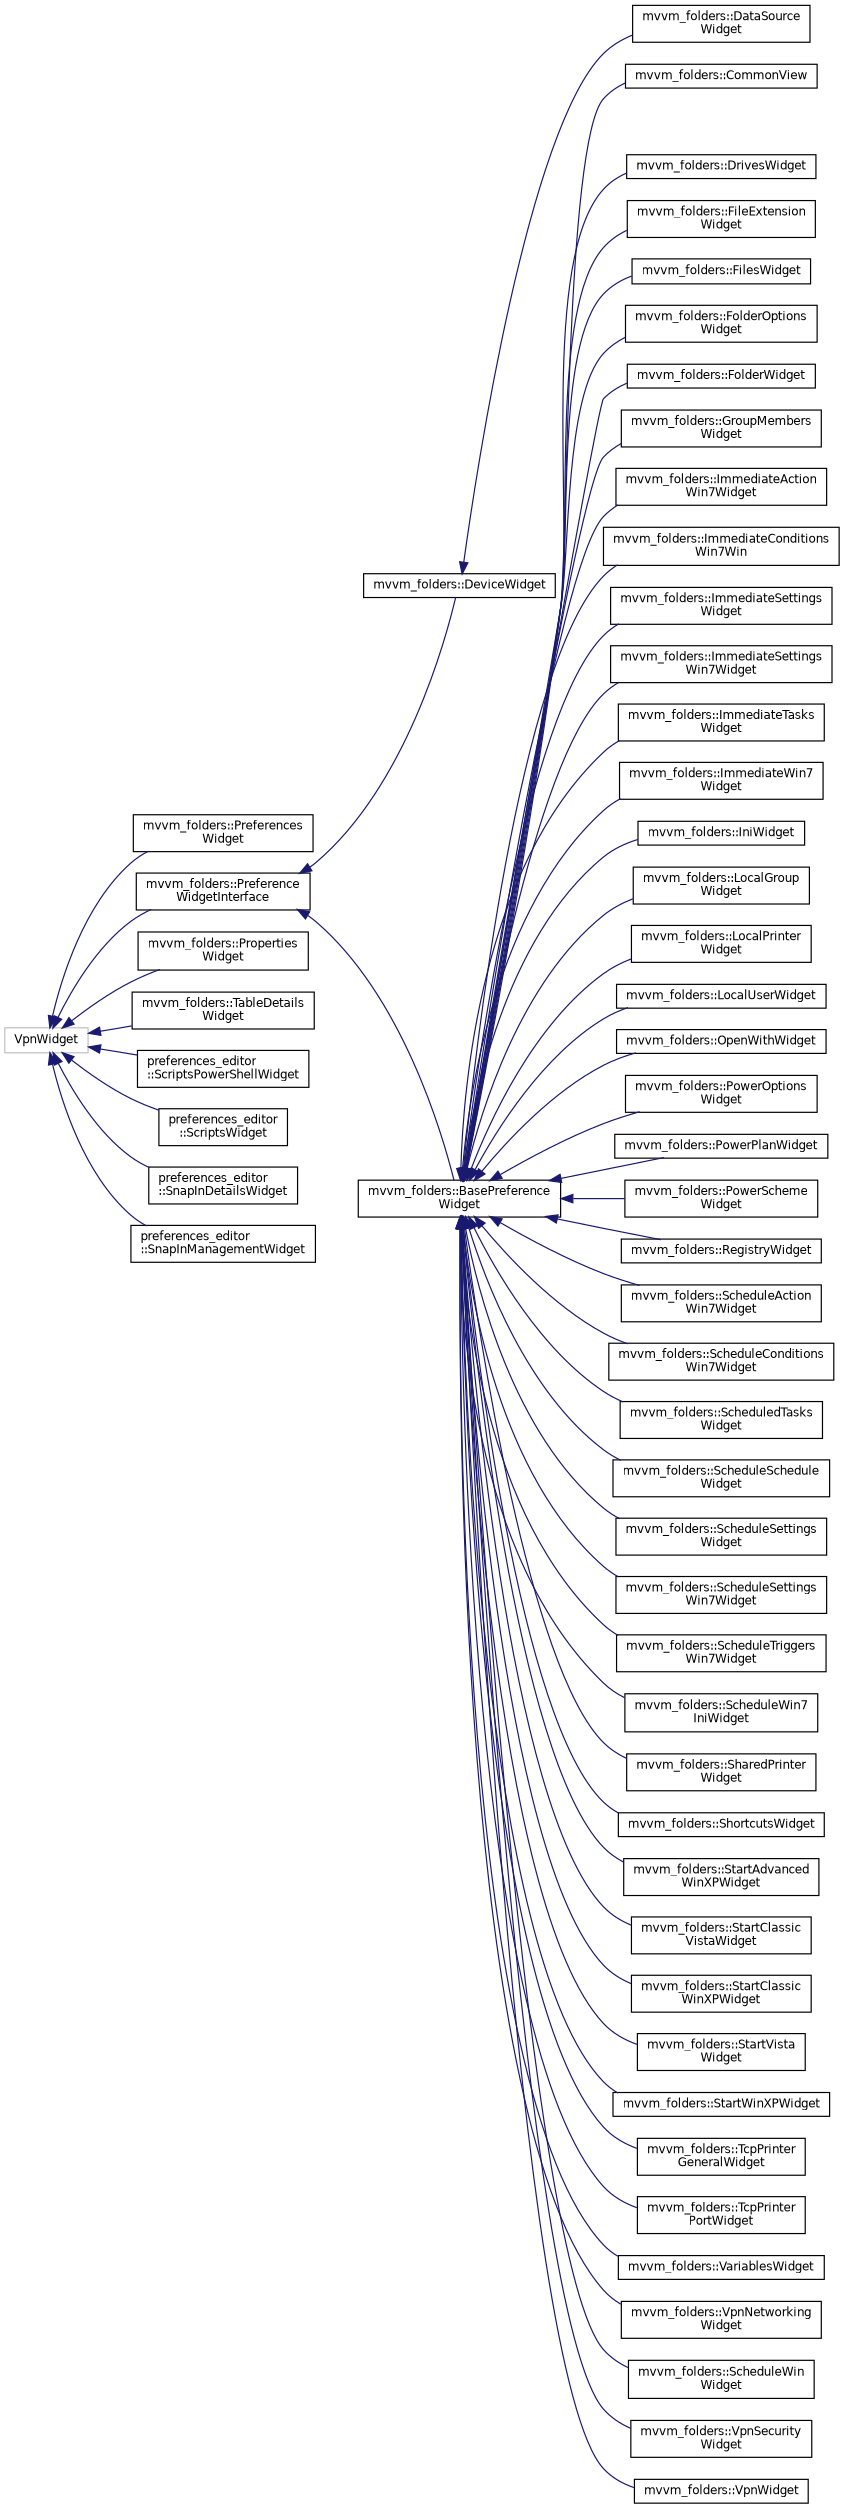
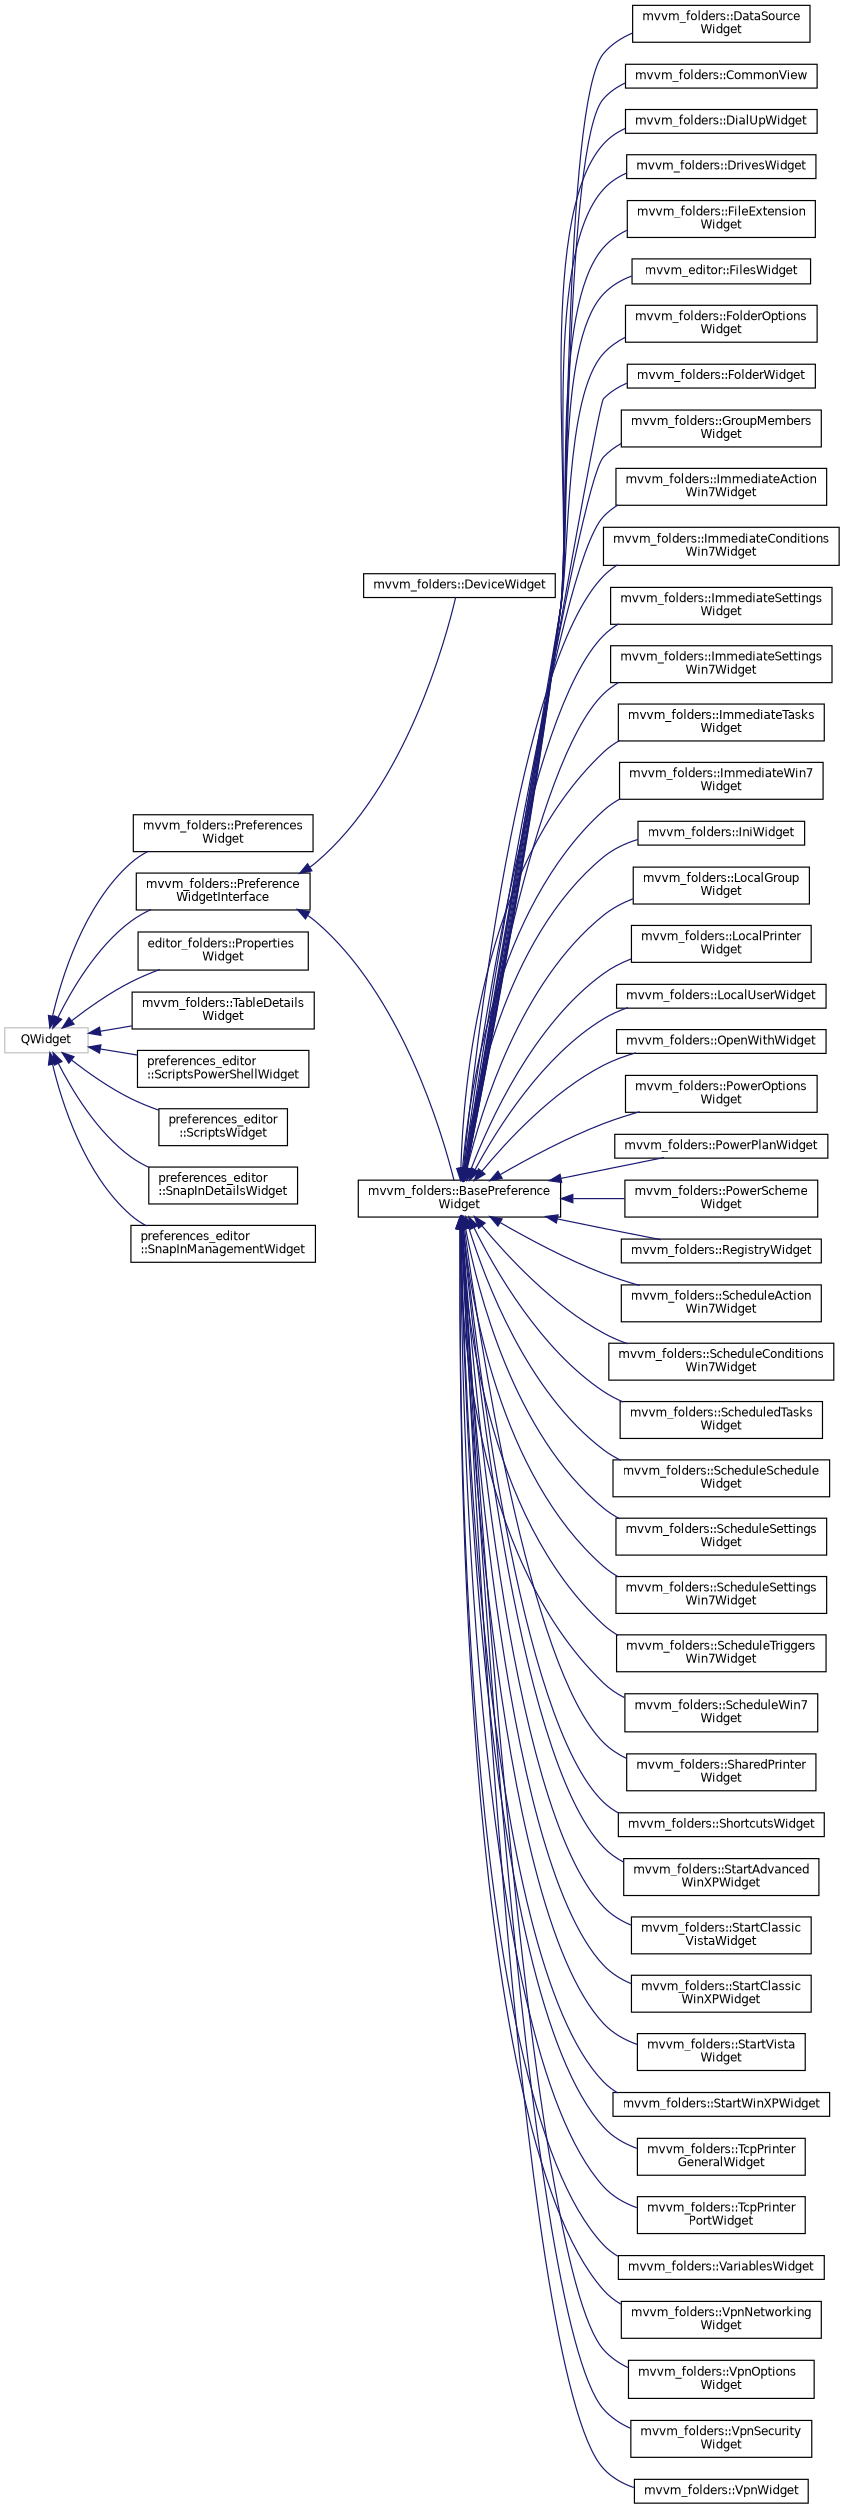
node "mvvm_folders::DialUpWidget": added
node "mvvm_folders::FilesWidget": label "mvvm_folders::FilesWidget" -> "mvvm_editor::FilesWidget"
edge "mvvm_folders::DataSource Widget" -> "mvvm_folders::DeviceWidget": now "mvvm_folders::DataSource Widget" -> "mvvm_folders::BasePreference Widget"
node "mvvm_folders::ImmediateConditions Win7Win": label "mvvm_folders::ImmediateConditions Win7Win" -> "mvvm_folders::ImmediateConditions Win7Widget"
node "mvvm_folders::Properties Widget": label "mvvm_folders::Properties Widget" -> "editor_folders::Properties Widget"
node "VpnWidget": label "VpnWidget" -> "QWidget"
node "mvvm_folders::ScheduleWin7 IniWidget": label "mvvm_folders::ScheduleWin7 IniWidget" -> "mvvm_folders::ScheduleWin7 Widget"
node "mvvm_folders::ScheduleWin Widget": label "mvvm_folders::ScheduleWin Widget" -> "mvvm_folders::VpnOptions Widget"
